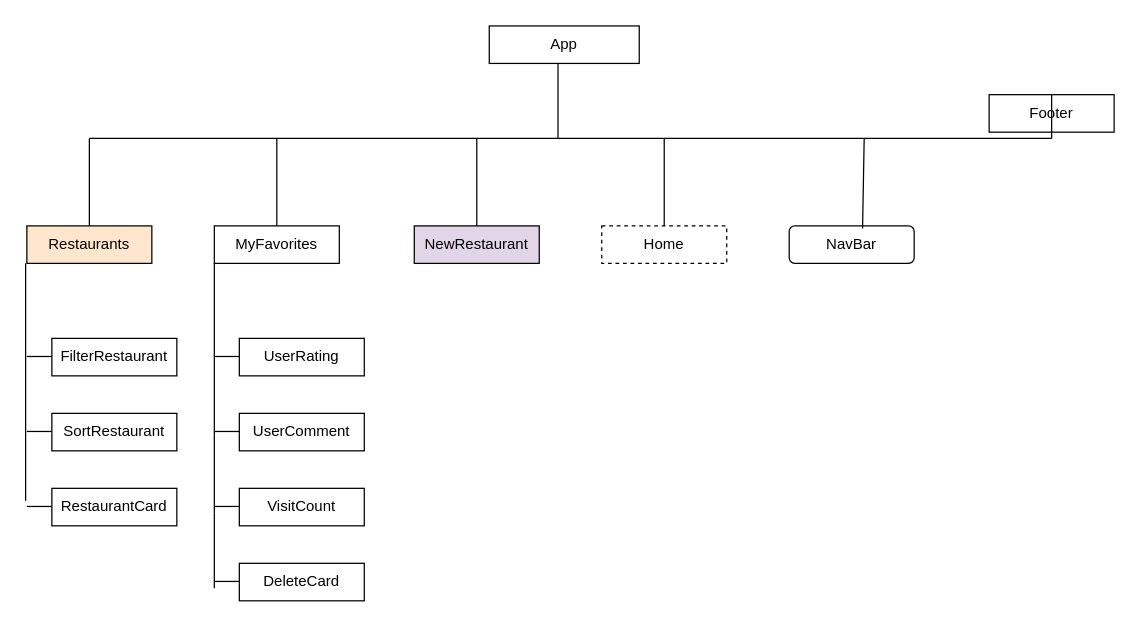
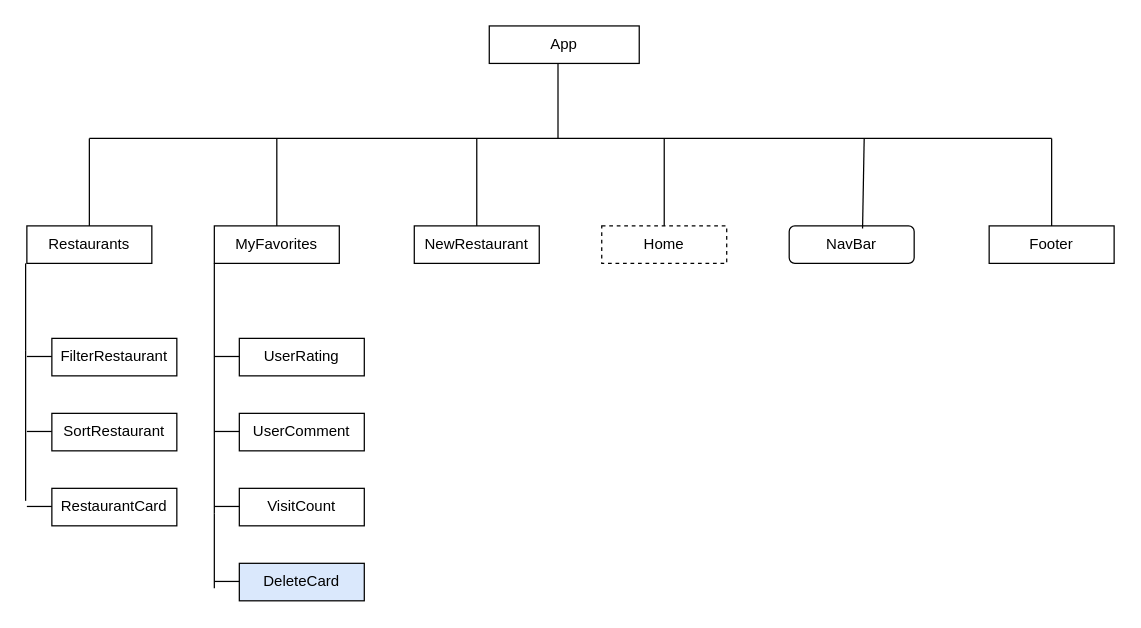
node "Footer": moved (1052, 113) -> (1052, 244)
node "Restaurants": fillcolor #ffe6cc -> #ffffff
node "NewRestaurant": fillcolor #e1d5e7 -> #ffffff
node "DeleteCard": fillcolor #ffffff -> #dae8fc
